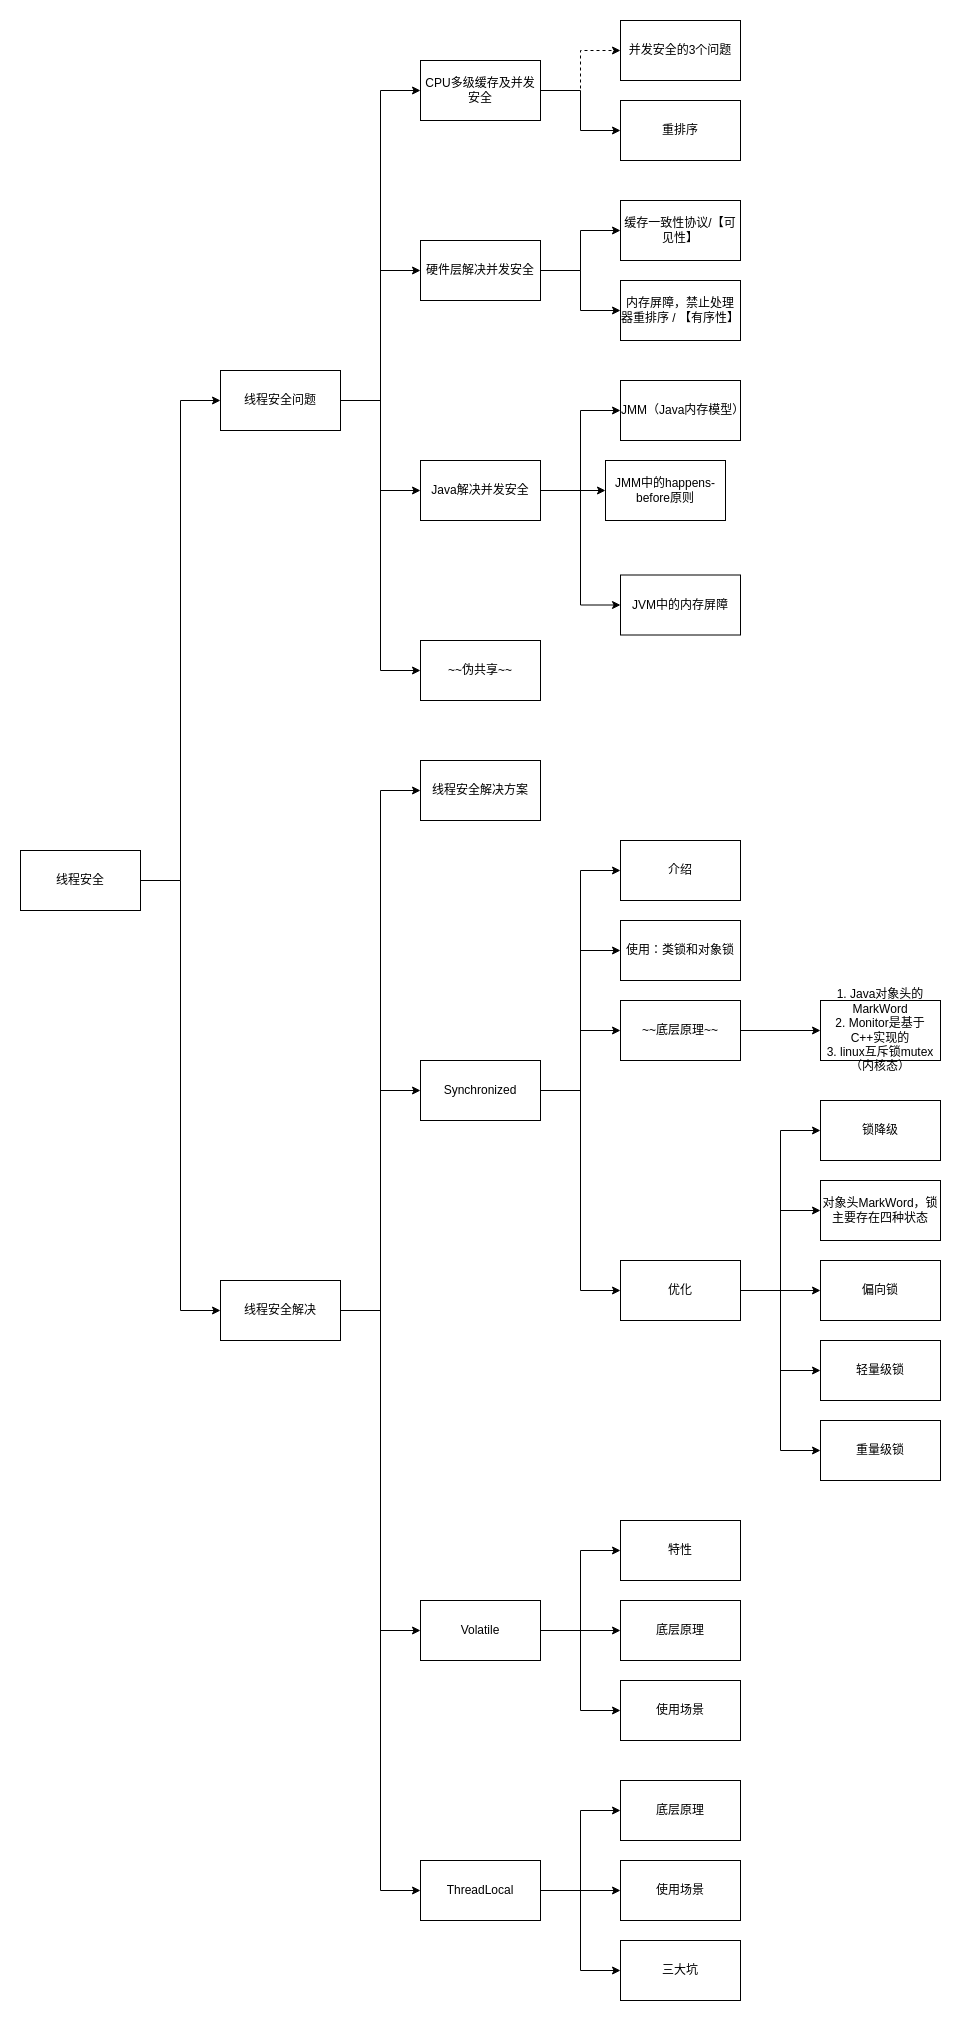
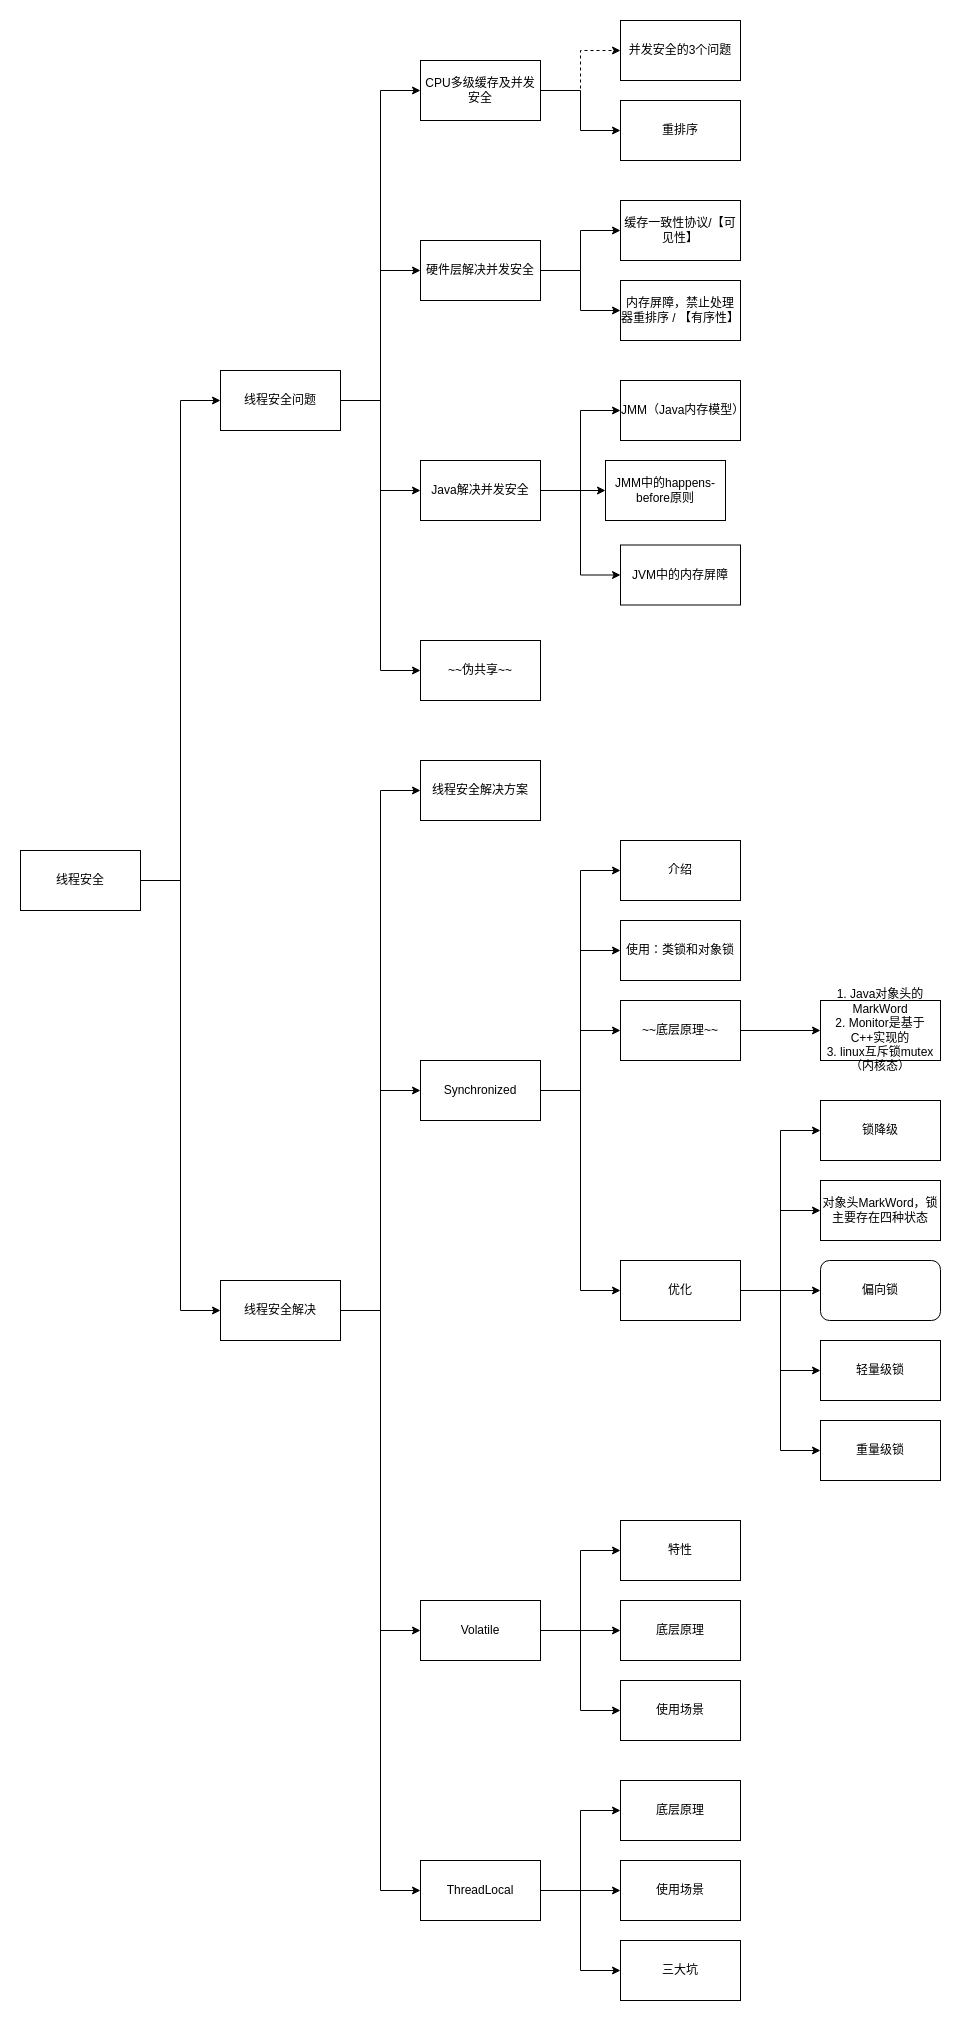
node "JVM中的内存屏障": moved (681, 605) -> (681, 575)
node "偏向锁": shape rectangle -> rounded rectangle
